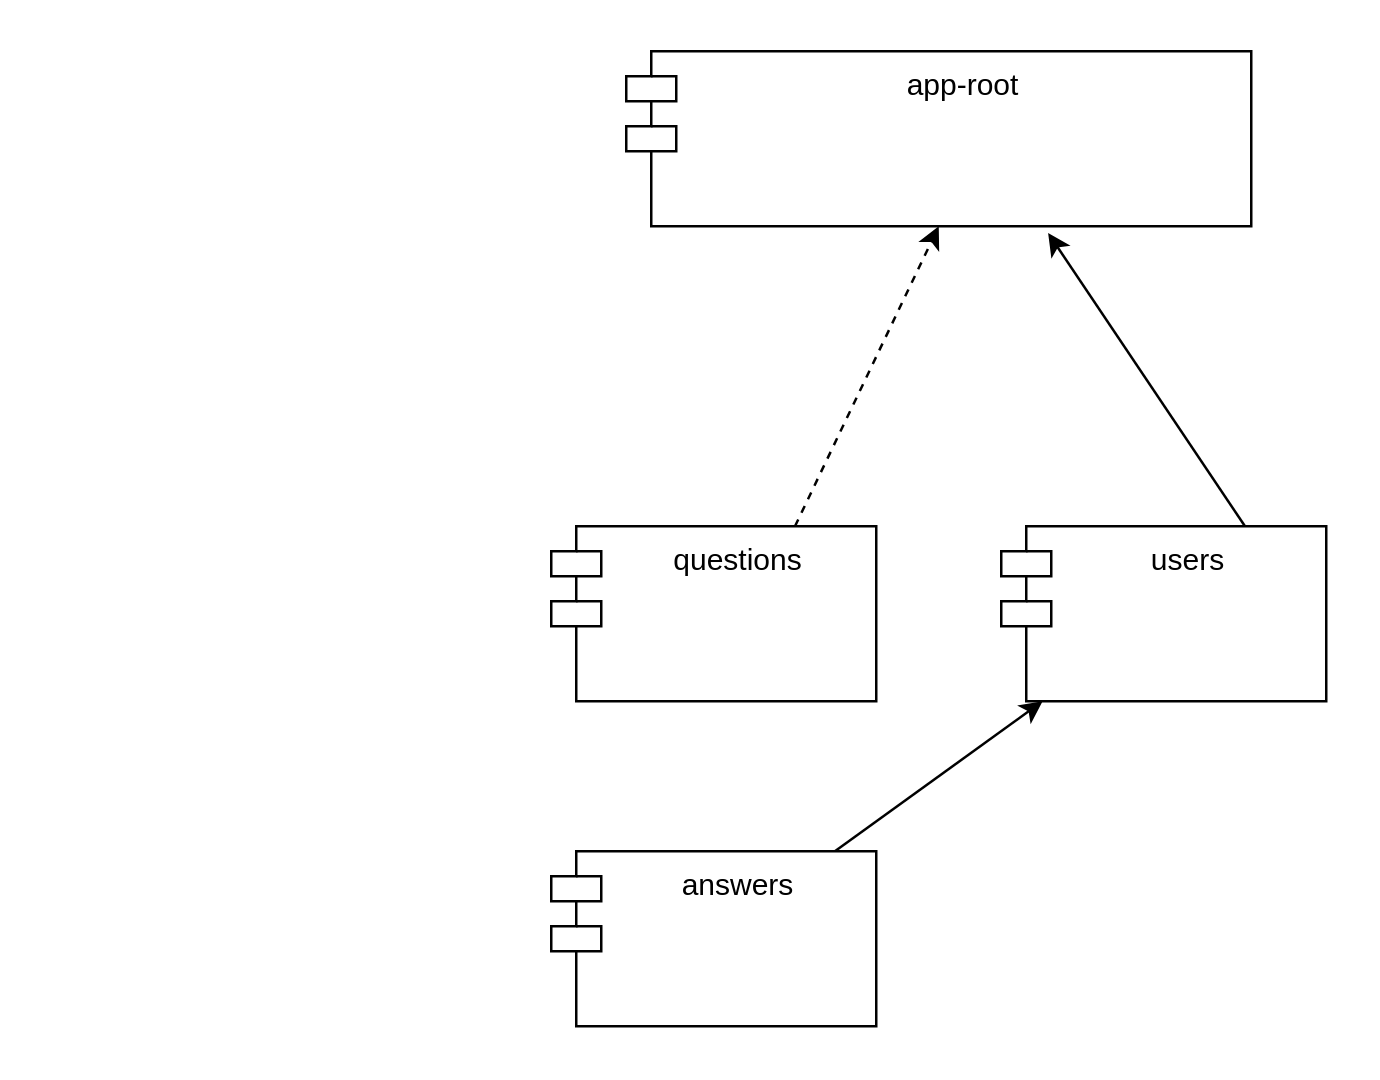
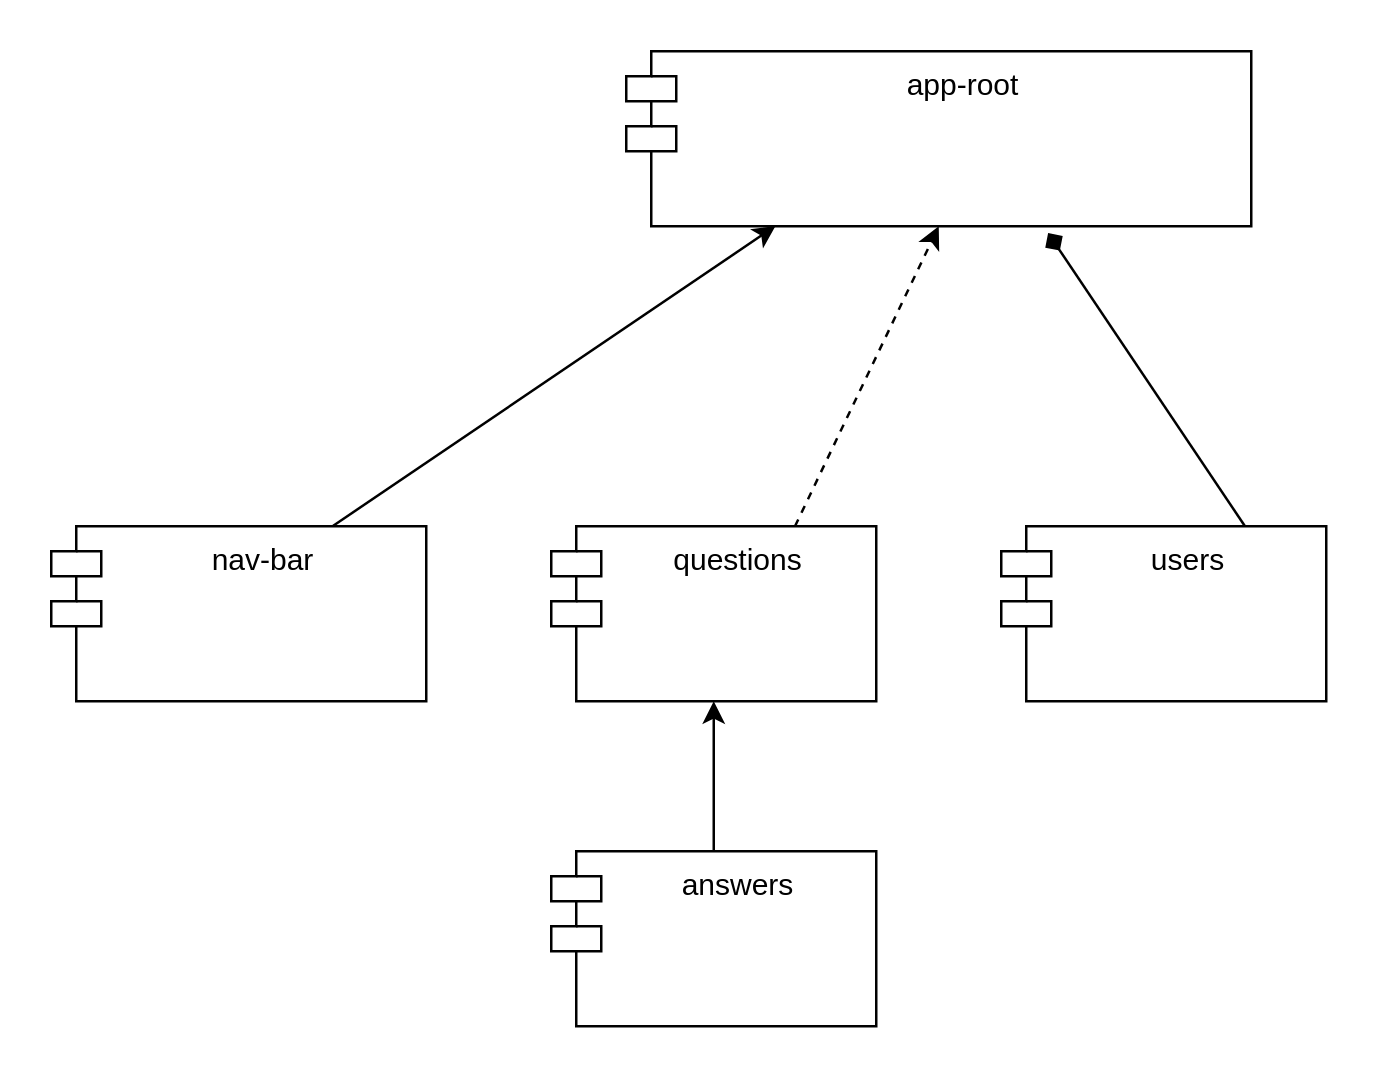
edge "users" -> "app-root": arrowhead classic -> diamond
edge "nav-bar" -> "app-root": added
node "nav-bar": added
edge "answers" -> "users": now "answers" -> "questions"
